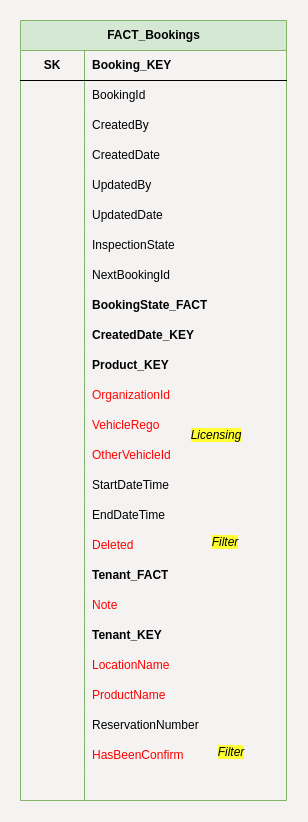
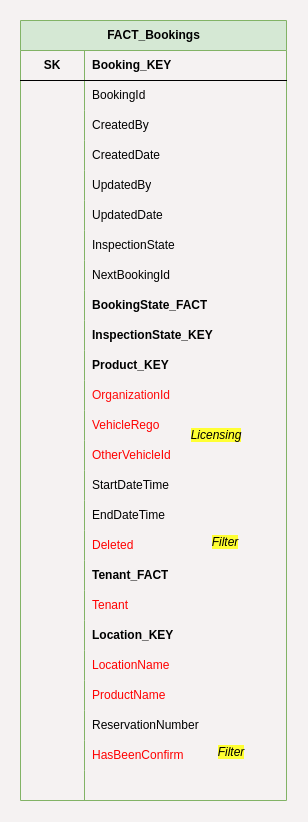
node "CreatedDate_KEY": label "CreatedDate_KEY" -> "InspectionState_KEY"
node "Note": label "Note" -> "Tenant"
node "Tenant_KEY": label "Tenant_KEY" -> "Location_KEY"
